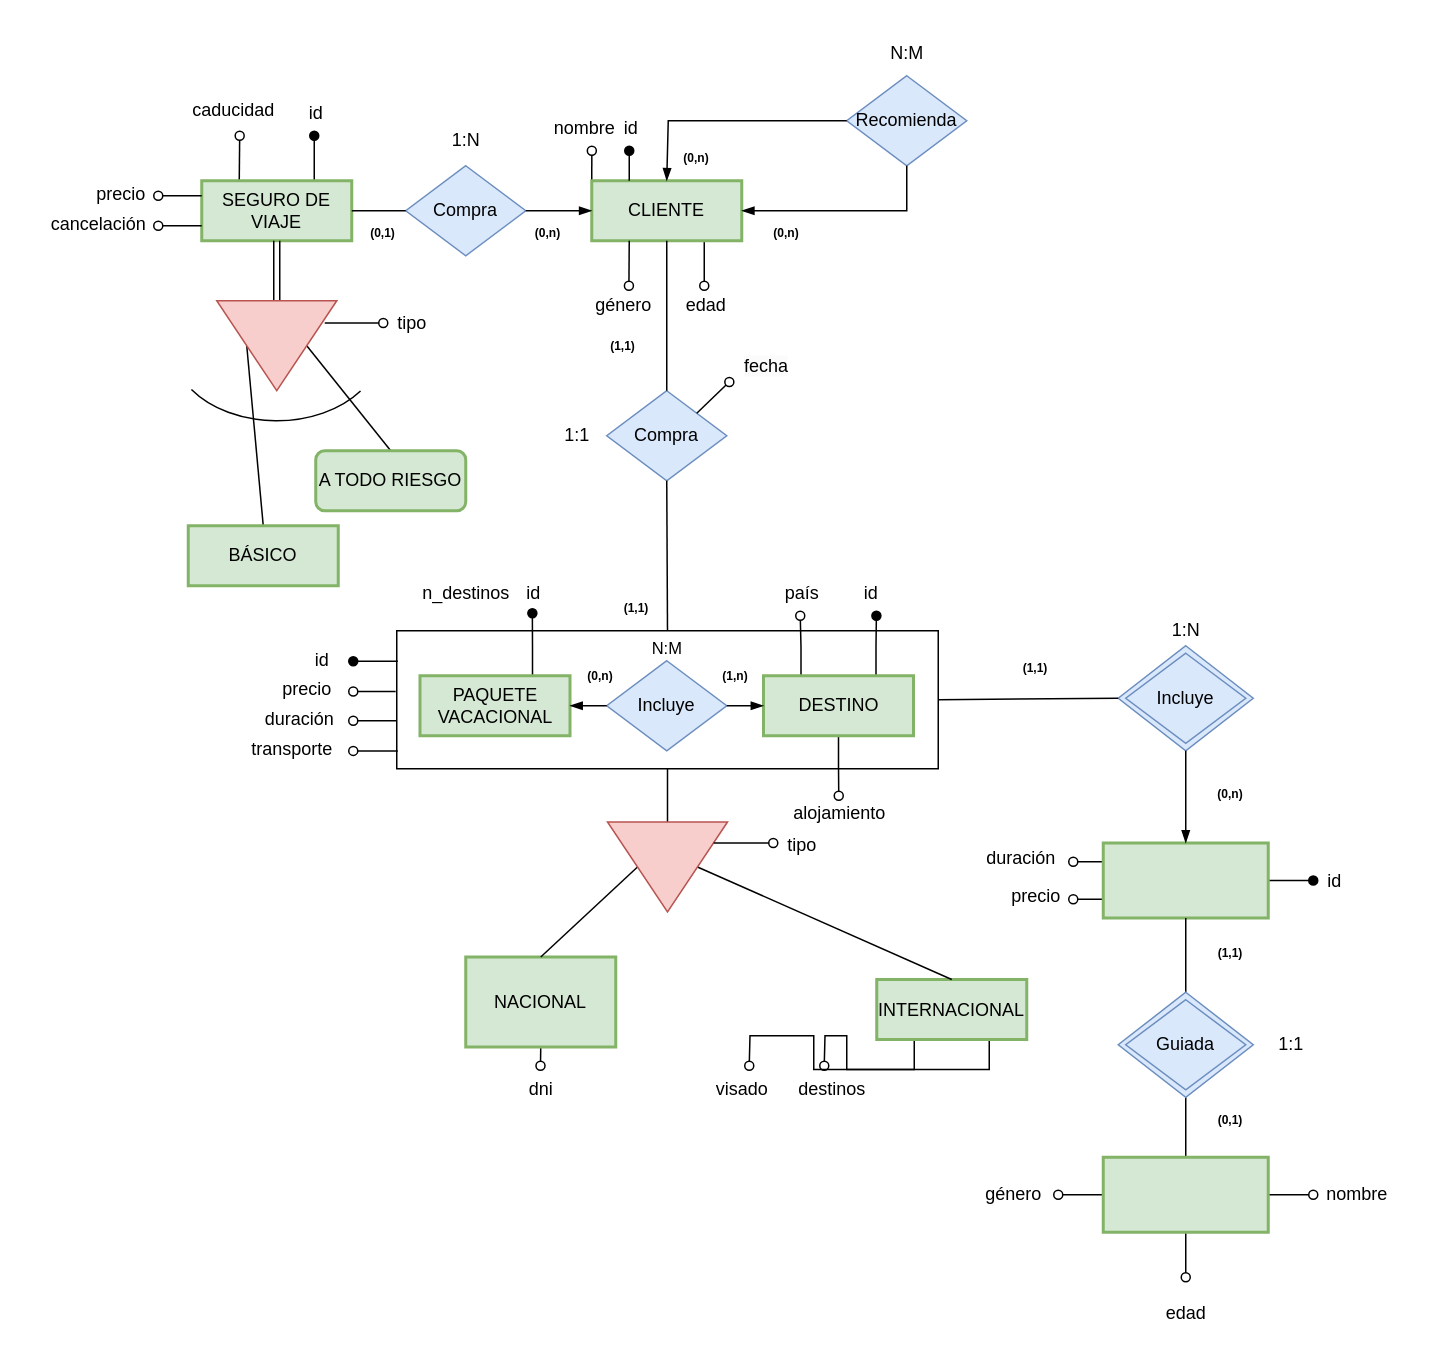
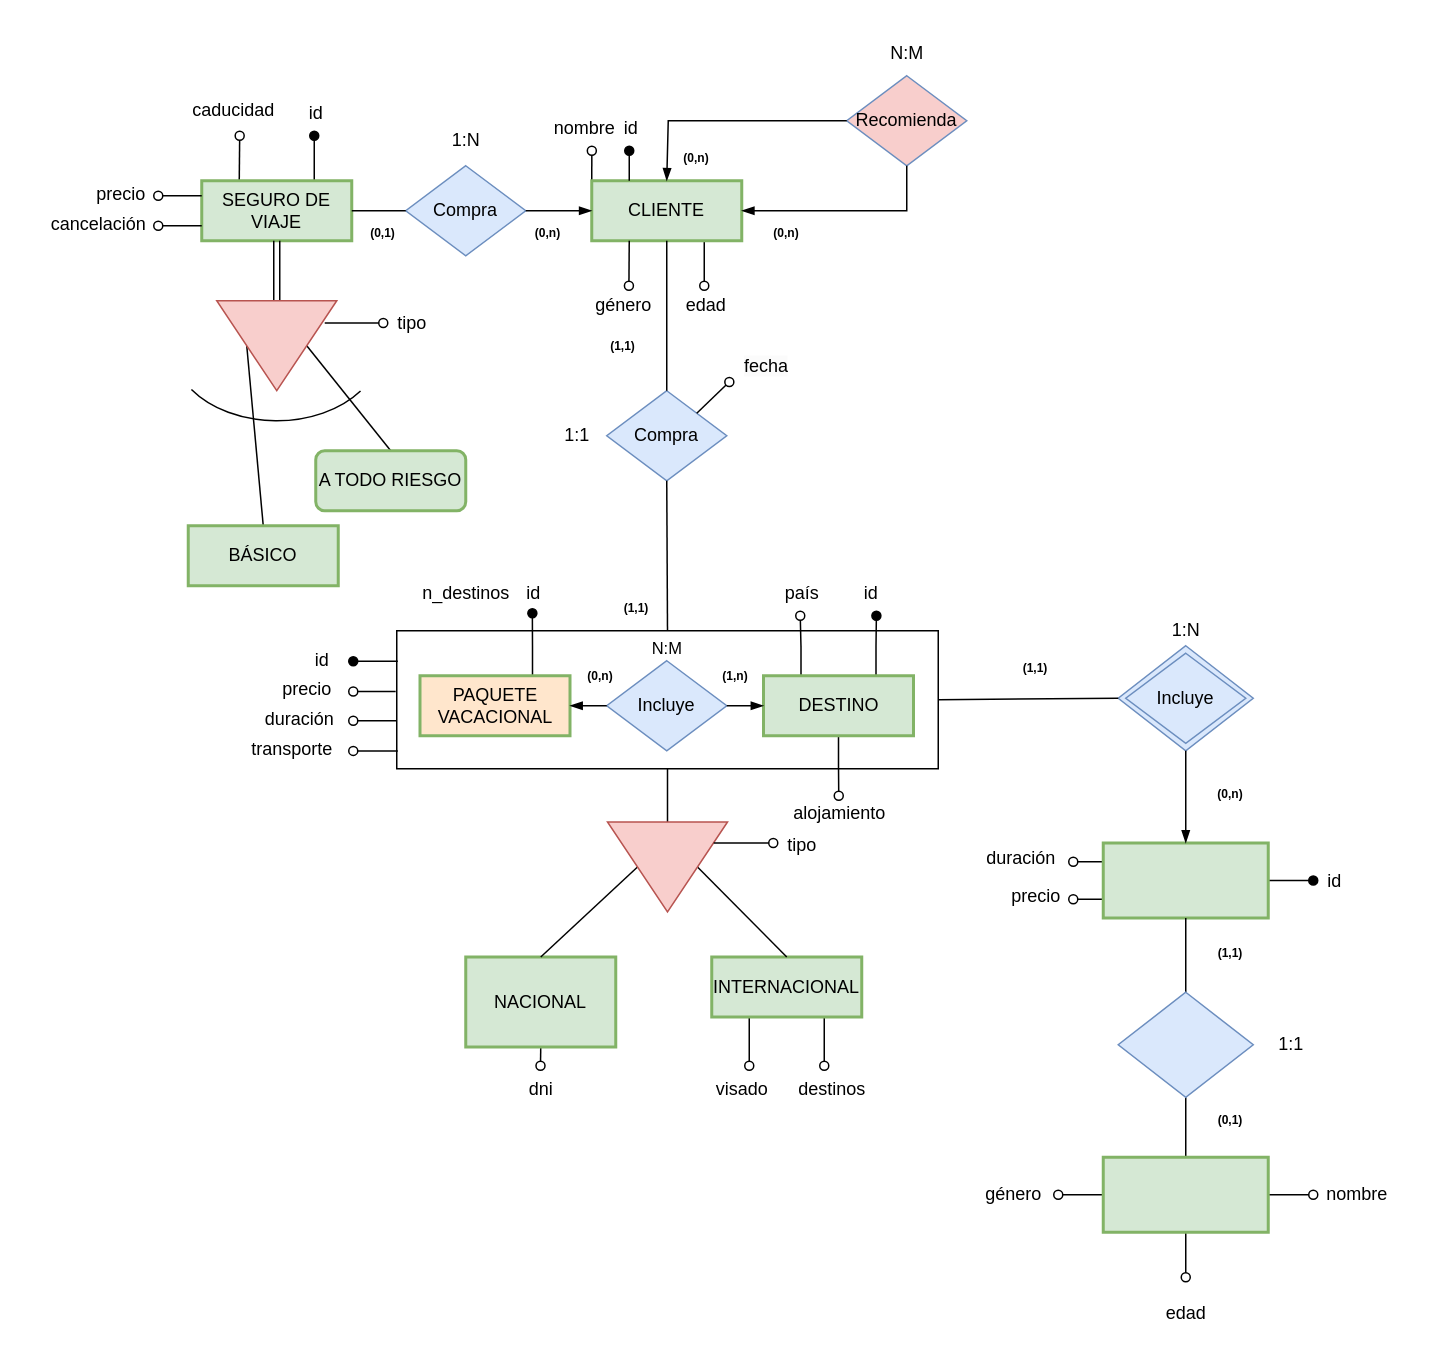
node "Recomienda": fillcolor #dae8fc -> #f8cecc
node "PAQUETE VACACIONAL": fillcolor #d5e8d4 -> #ffe6cc
node "INTERNACIONAL": moved (952, 1010) -> (787, 987)
node "Guiada": removed
